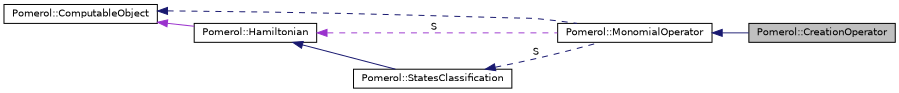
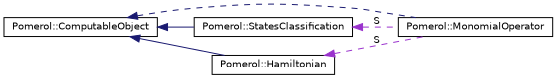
edge "Pomerol::Hamiltonian" -> "Pomerol::ComputableObject": color darkorchid3 -> midnightblue
node "Pomerol::CreationOperator": removed
edge "Pomerol::MonomialOperator" -> "Pomerol::StatesClassification": color midnightblue -> darkorchid3
edge "Pomerol::StatesClassification" -> "Pomerol::Hamiltonian": now "Pomerol::StatesClassification" -> "Pomerol::ComputableObject"
